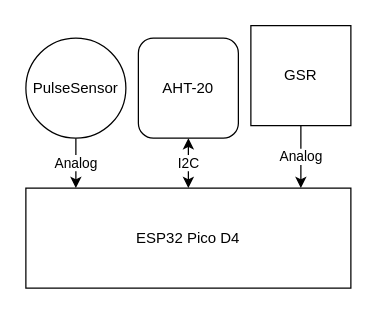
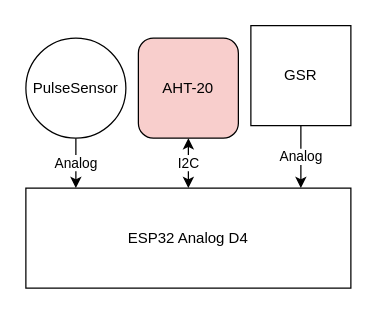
node "AHT-20": fillcolor #ffffff -> #f8cecc
node "ESP32 Pico D4": label "ESP32 Pico D4" -> "ESP32 Analog D4"
